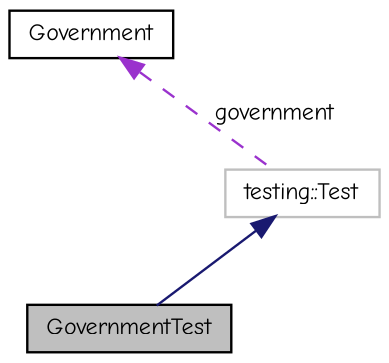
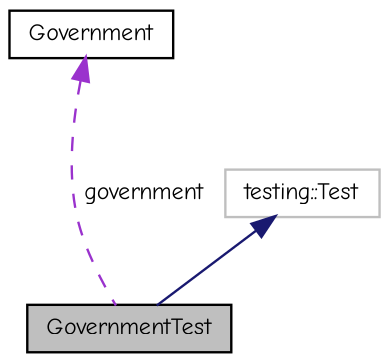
edge "testing::Test" -> "Government": now "GovernmentTest" -> "Government"
